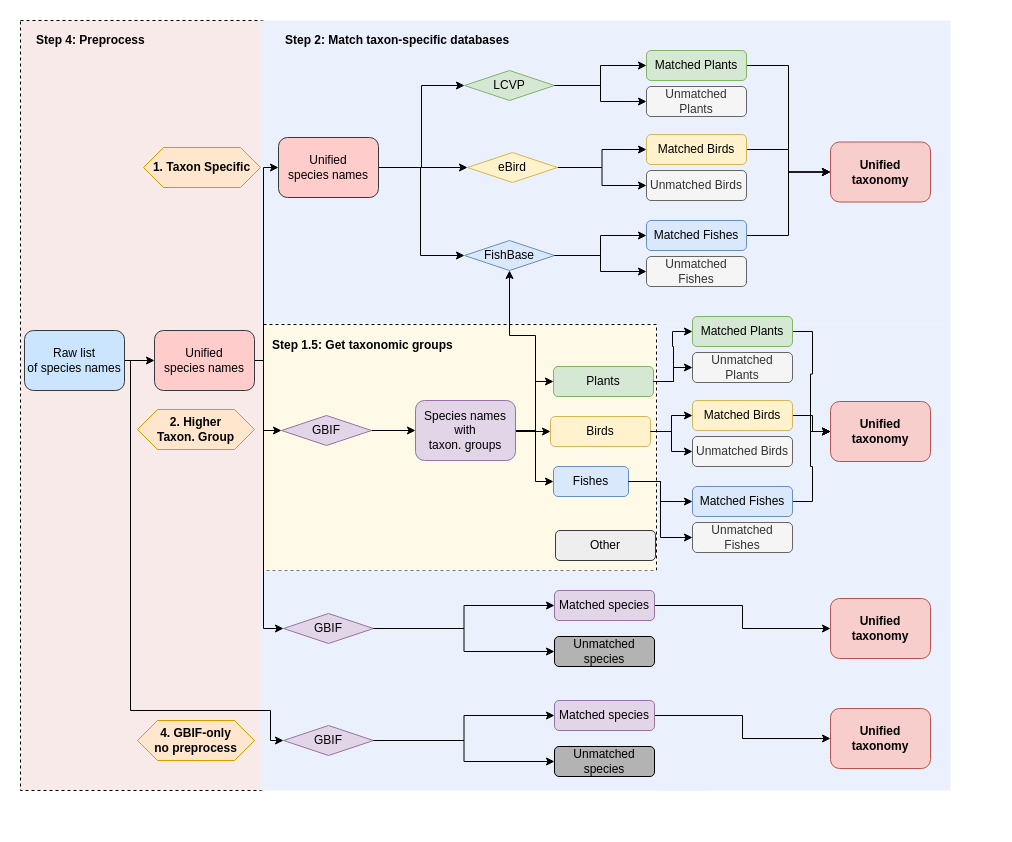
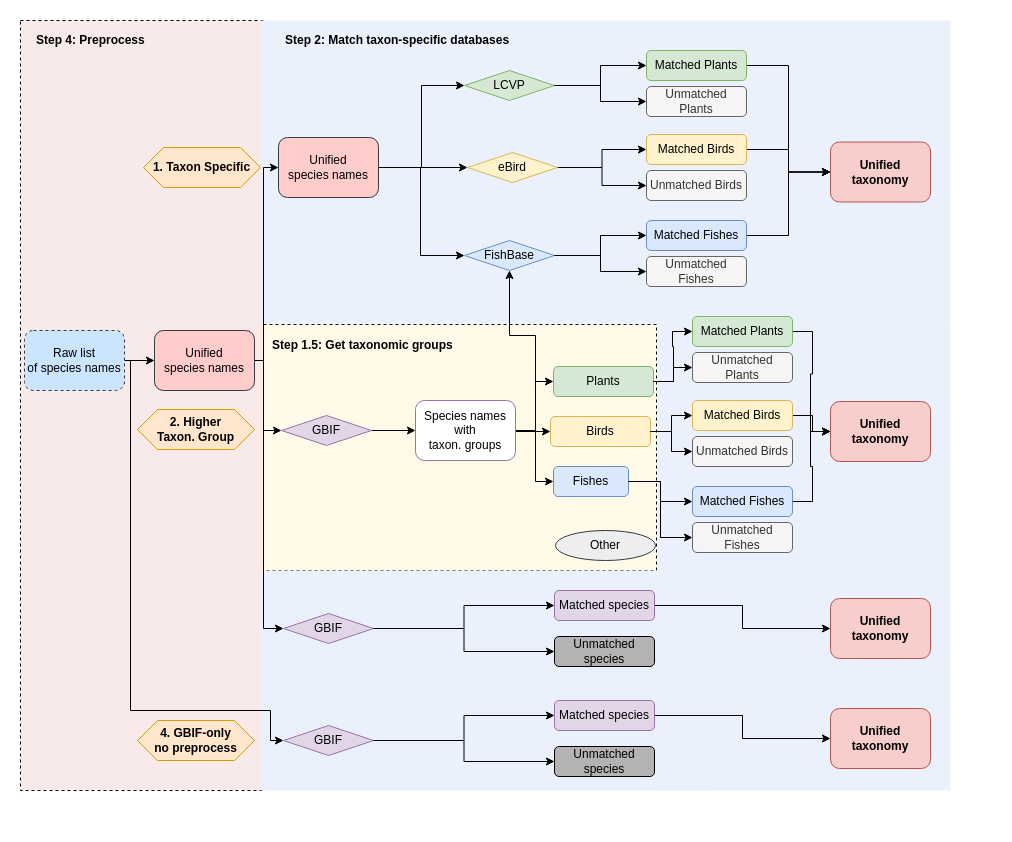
node "Raw list of species names": style solid -> dashed
node "Species names with taxon. groups": fillcolor #e1d5e7 -> #ffffff
node "Other": shape rounded rectangle -> ellipse
